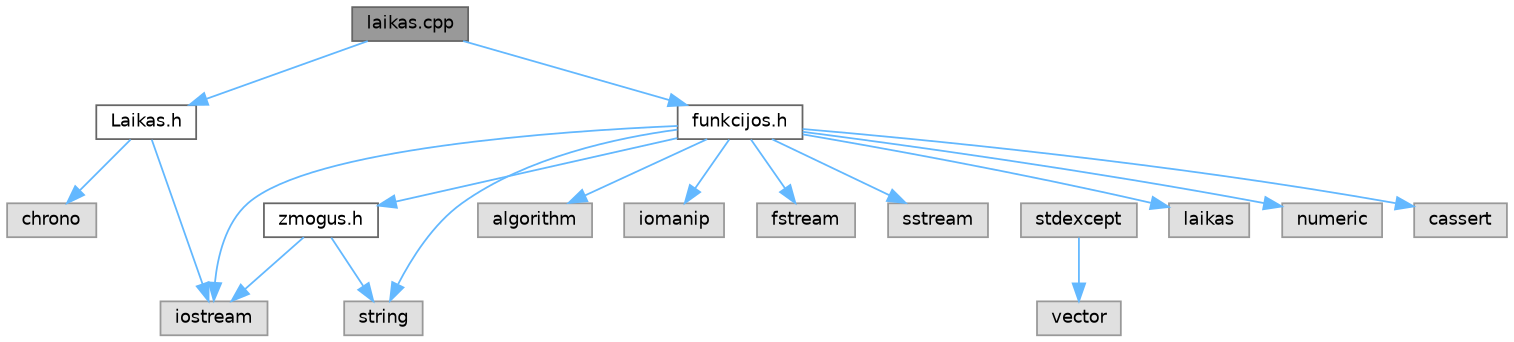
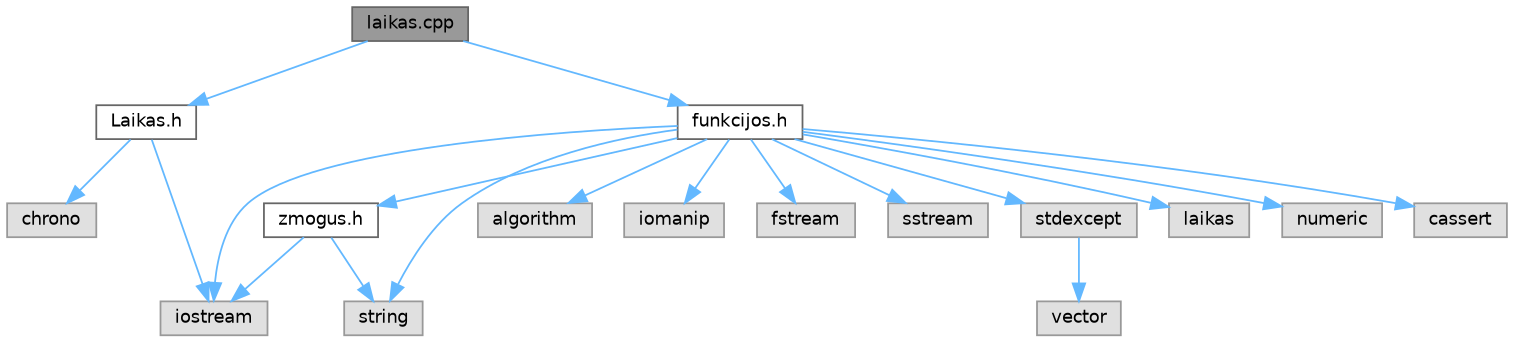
edge "funkcijos.h" -> "stdexcept": added
